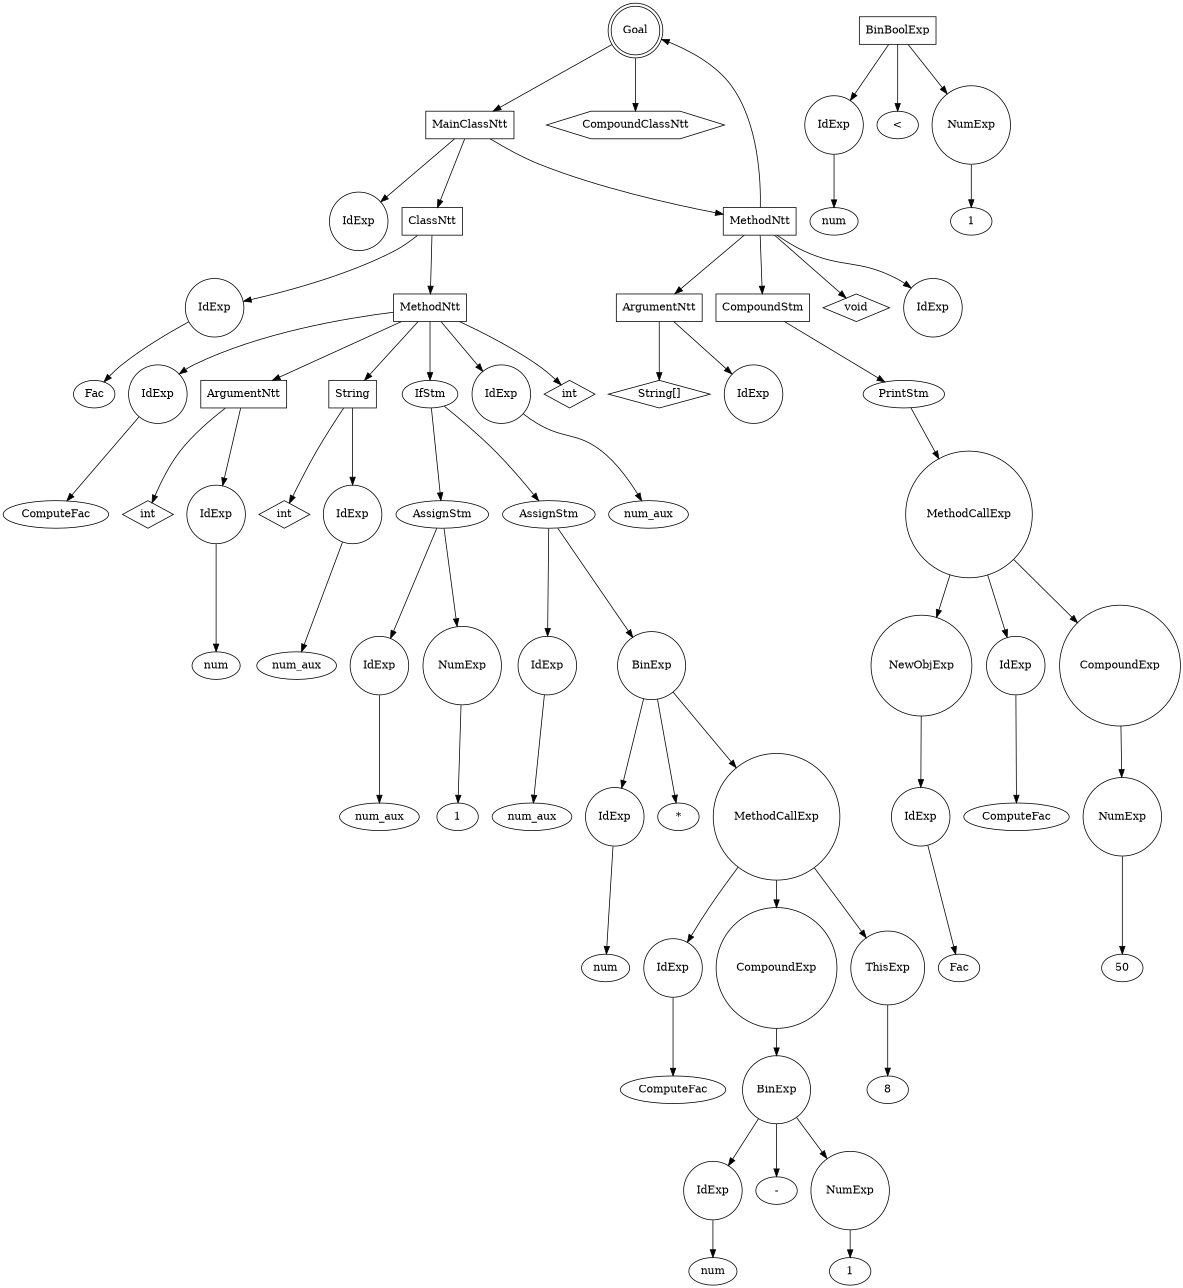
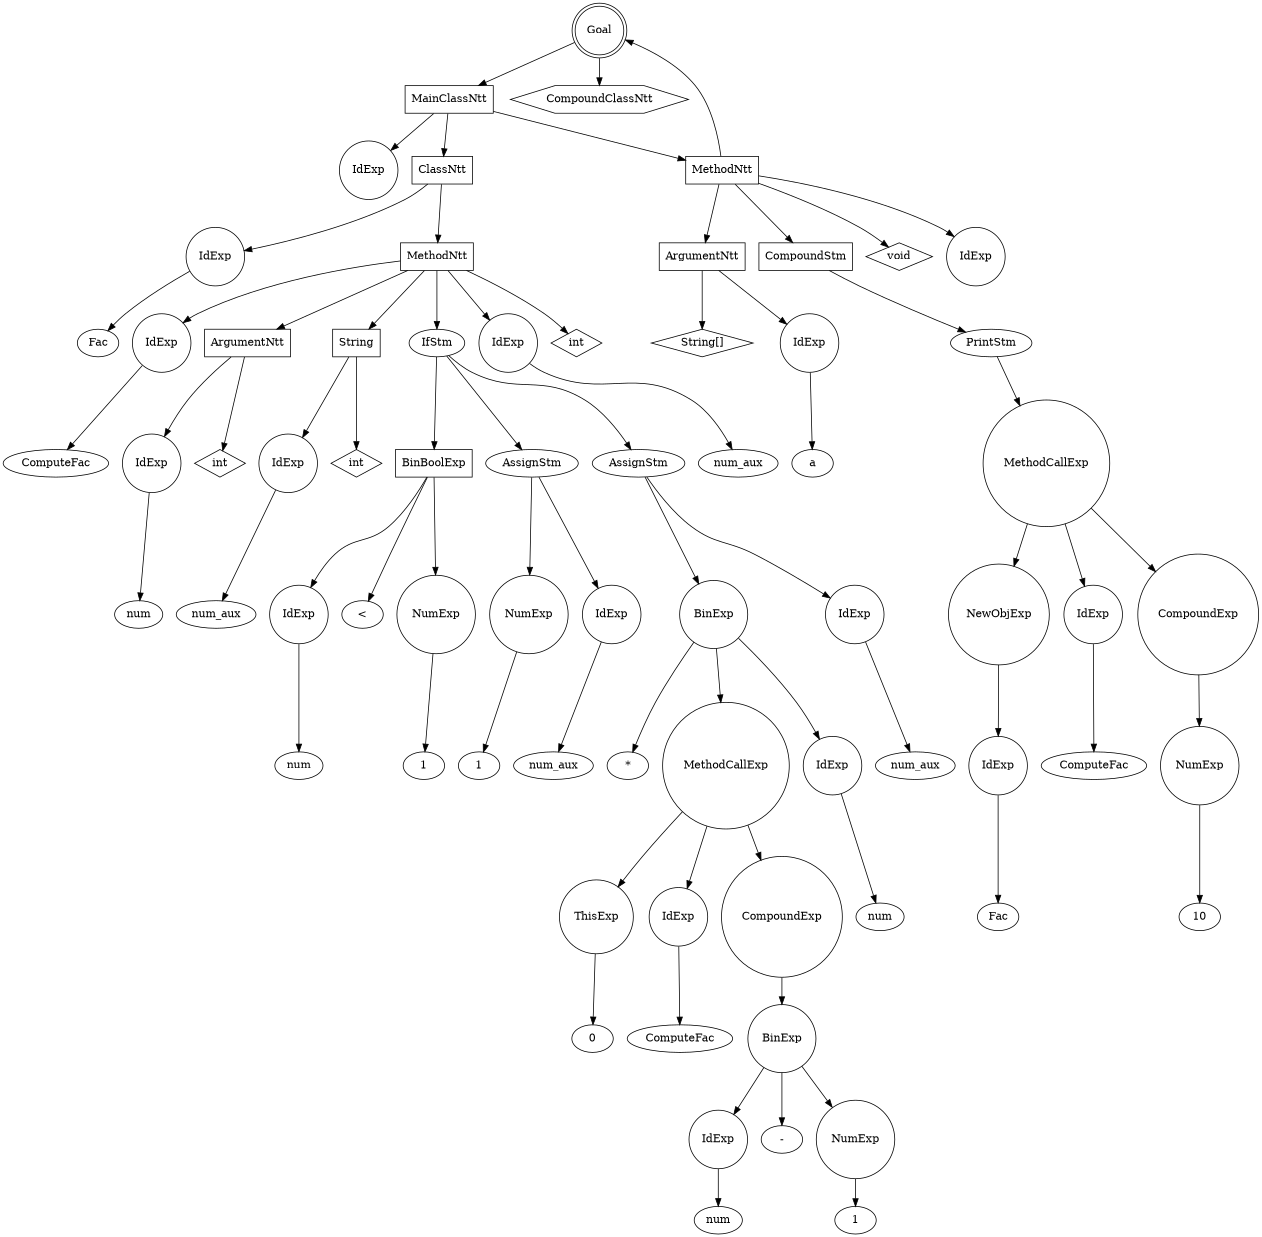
edge "IfStm" -> "BinBoolExp": added
node "a": added
node "50": label "50" -> "10"
node "8": label "8" -> "0"
